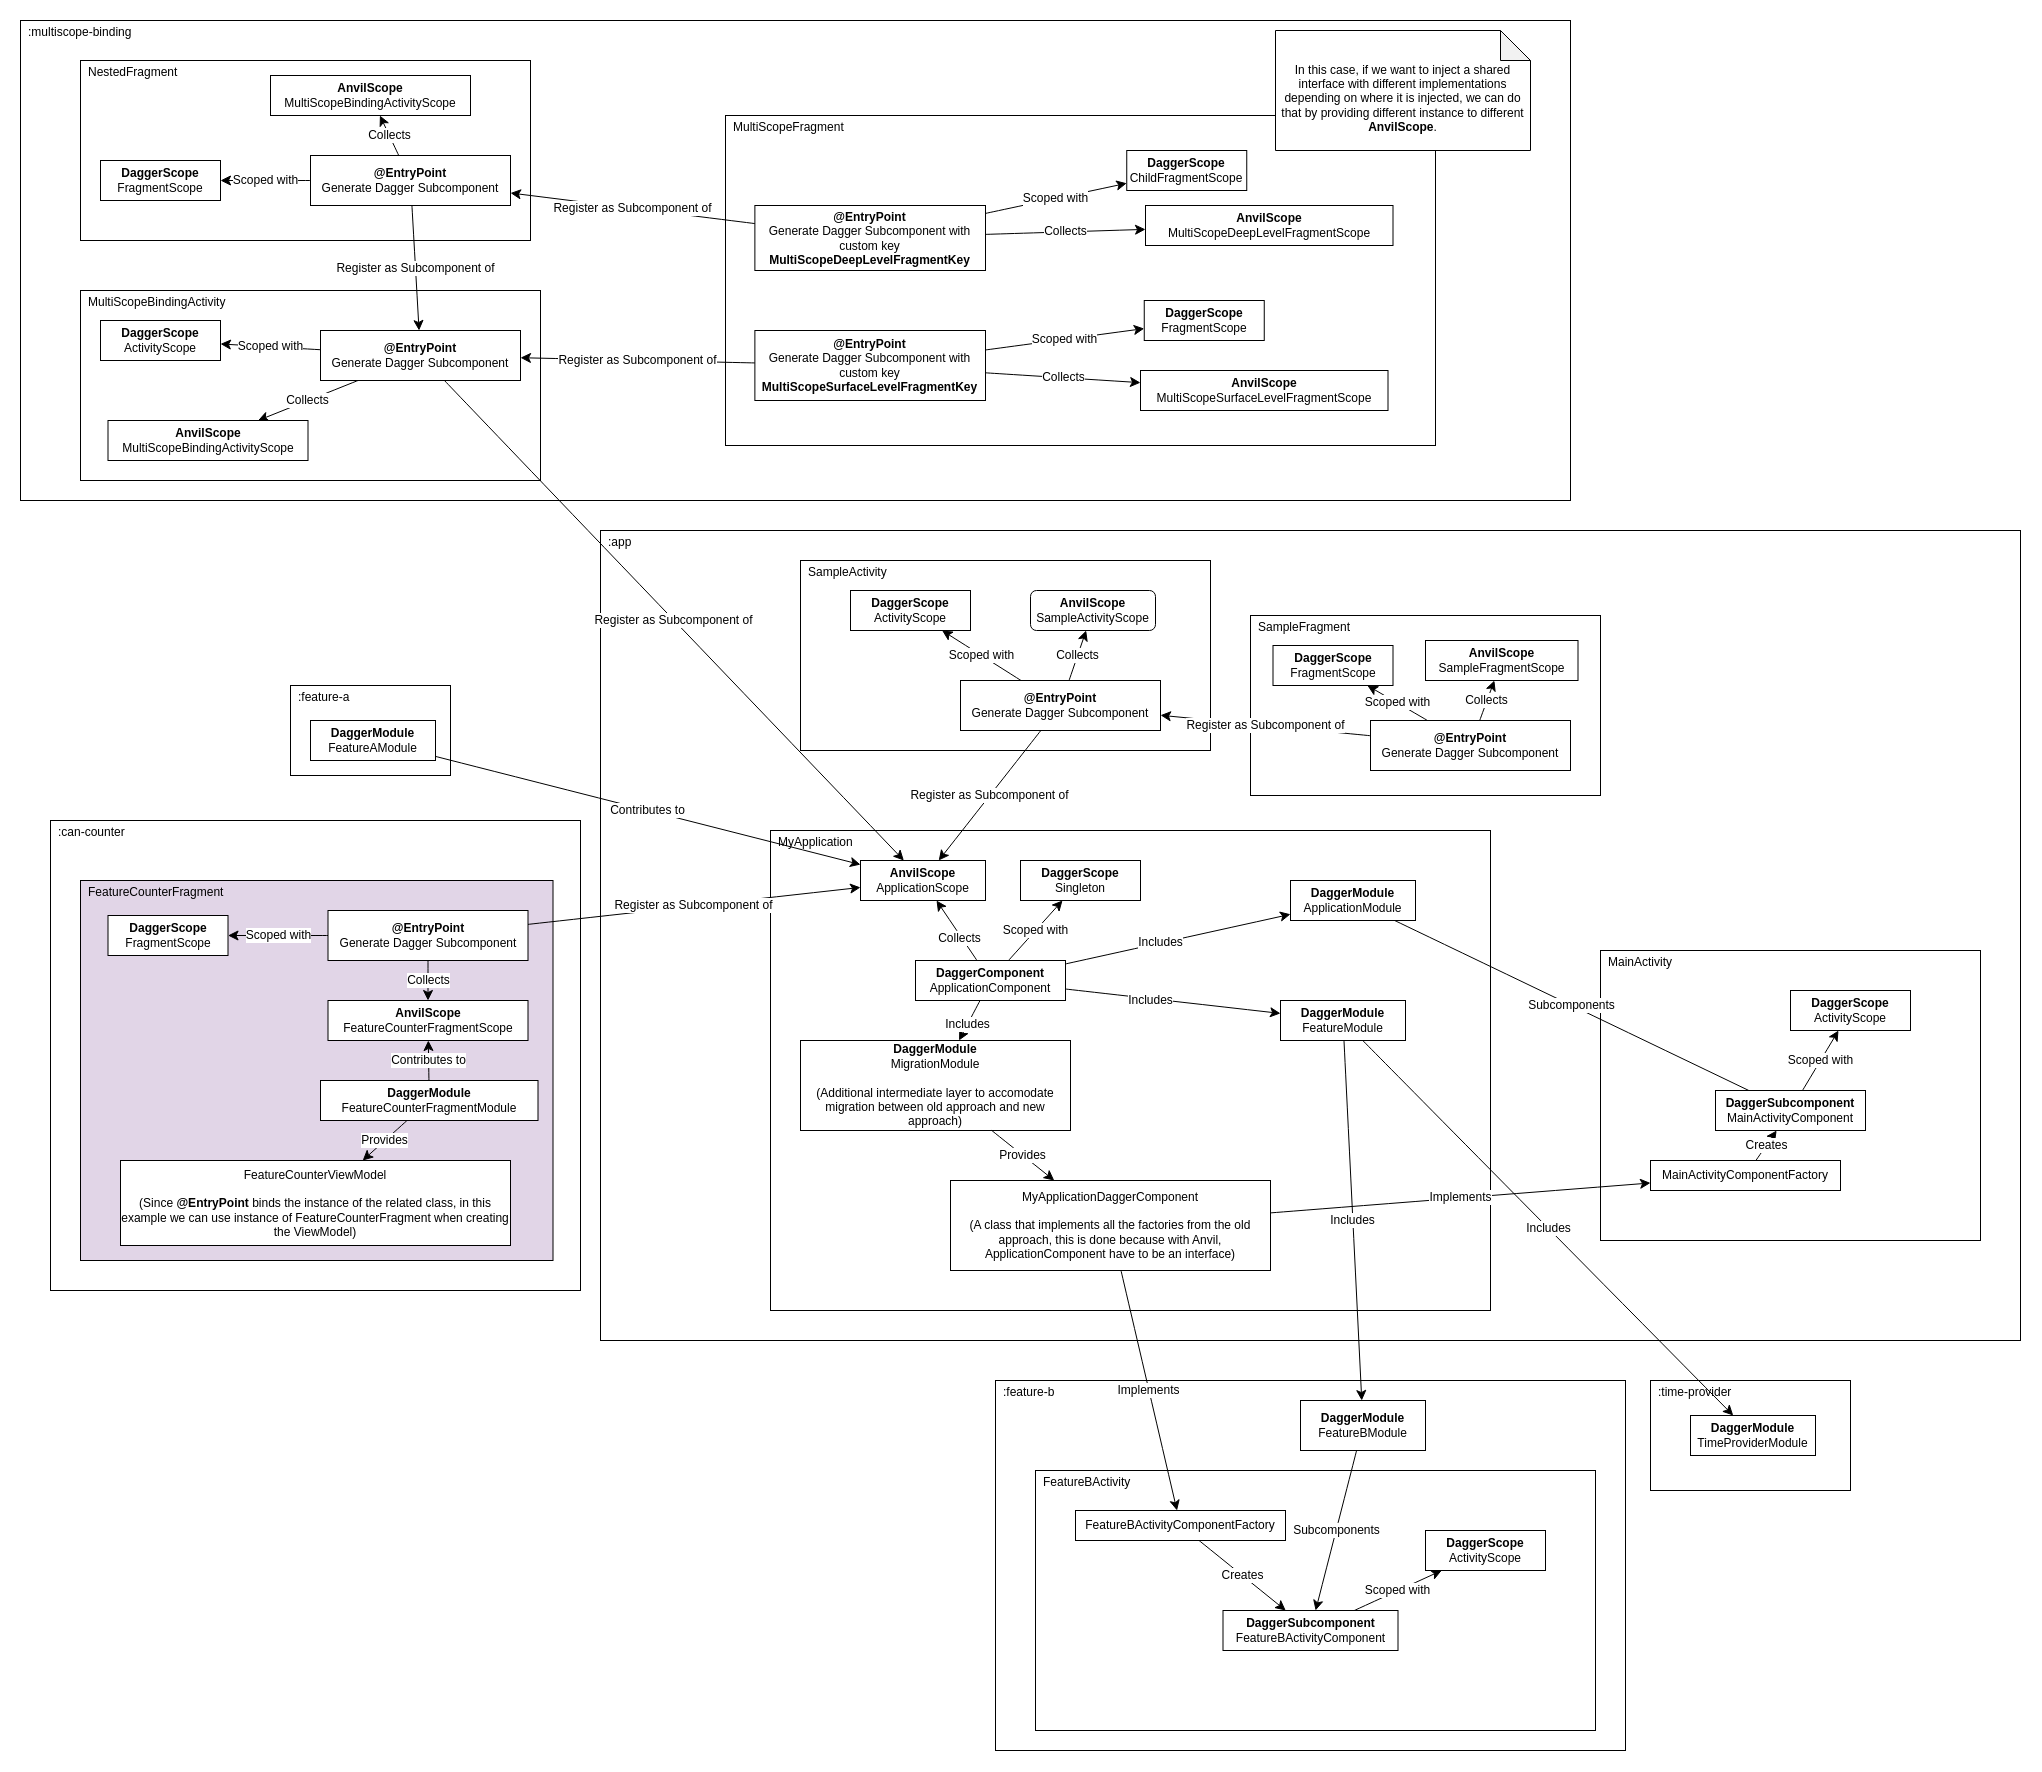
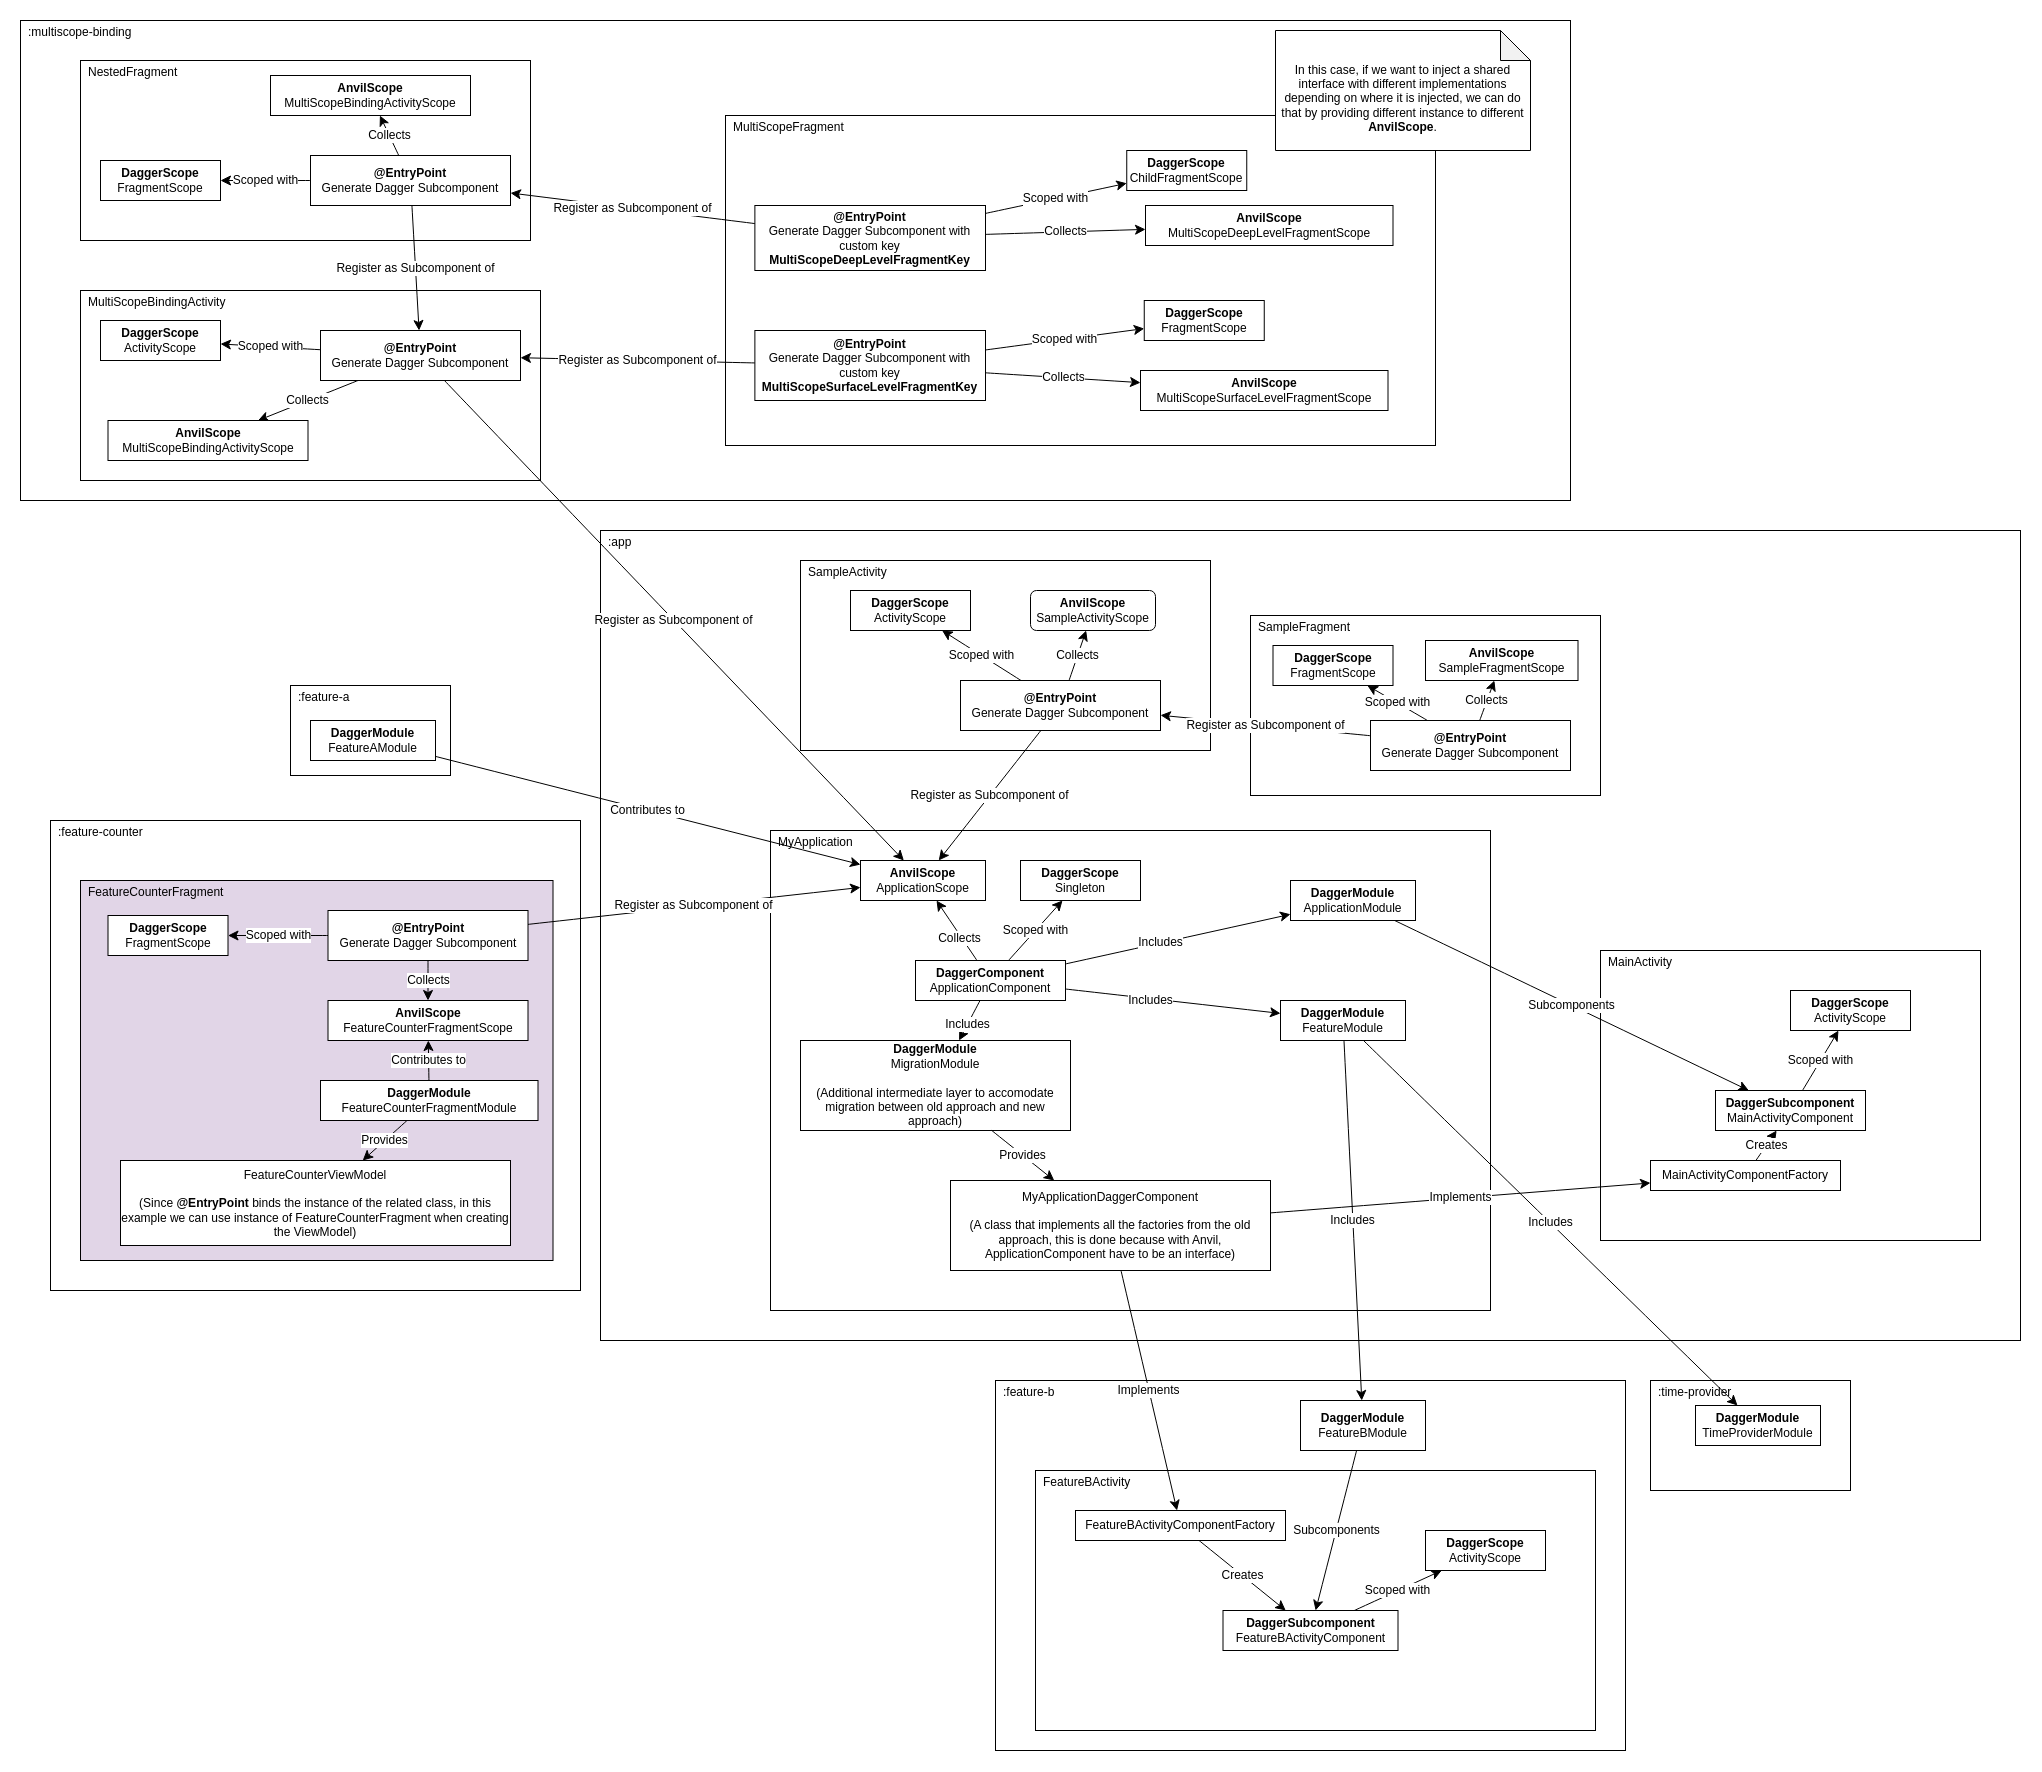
node ":can-counter": label ":can-counter" -> ":feature-counter"
edge "DaggerModule ApplicationModule" -- "DaggerSubcomponent MainActivityComponent": arrowhead none -> classic
node "DaggerModule TimeProviderModule": moved (1753, 1436) -> (1758, 1426)
